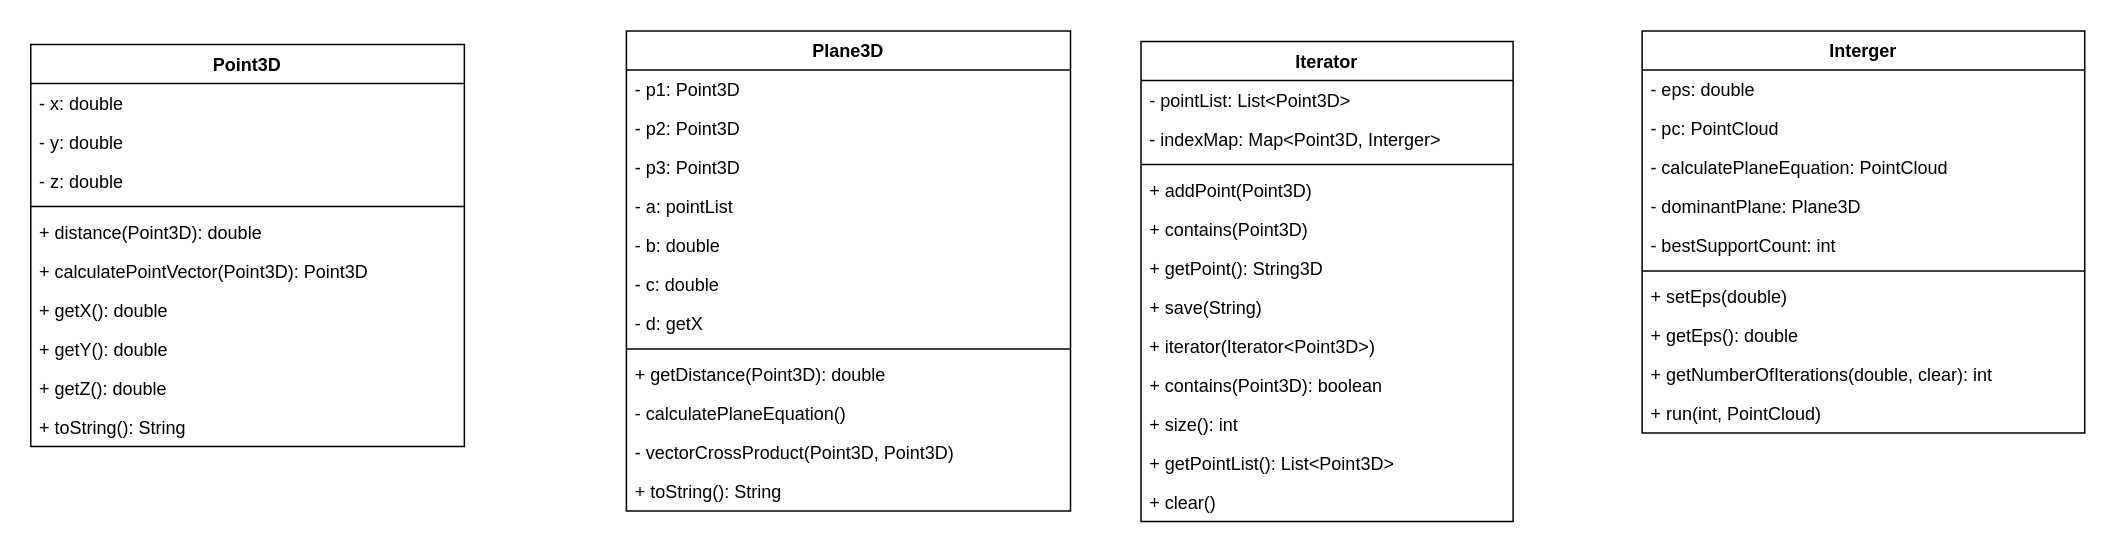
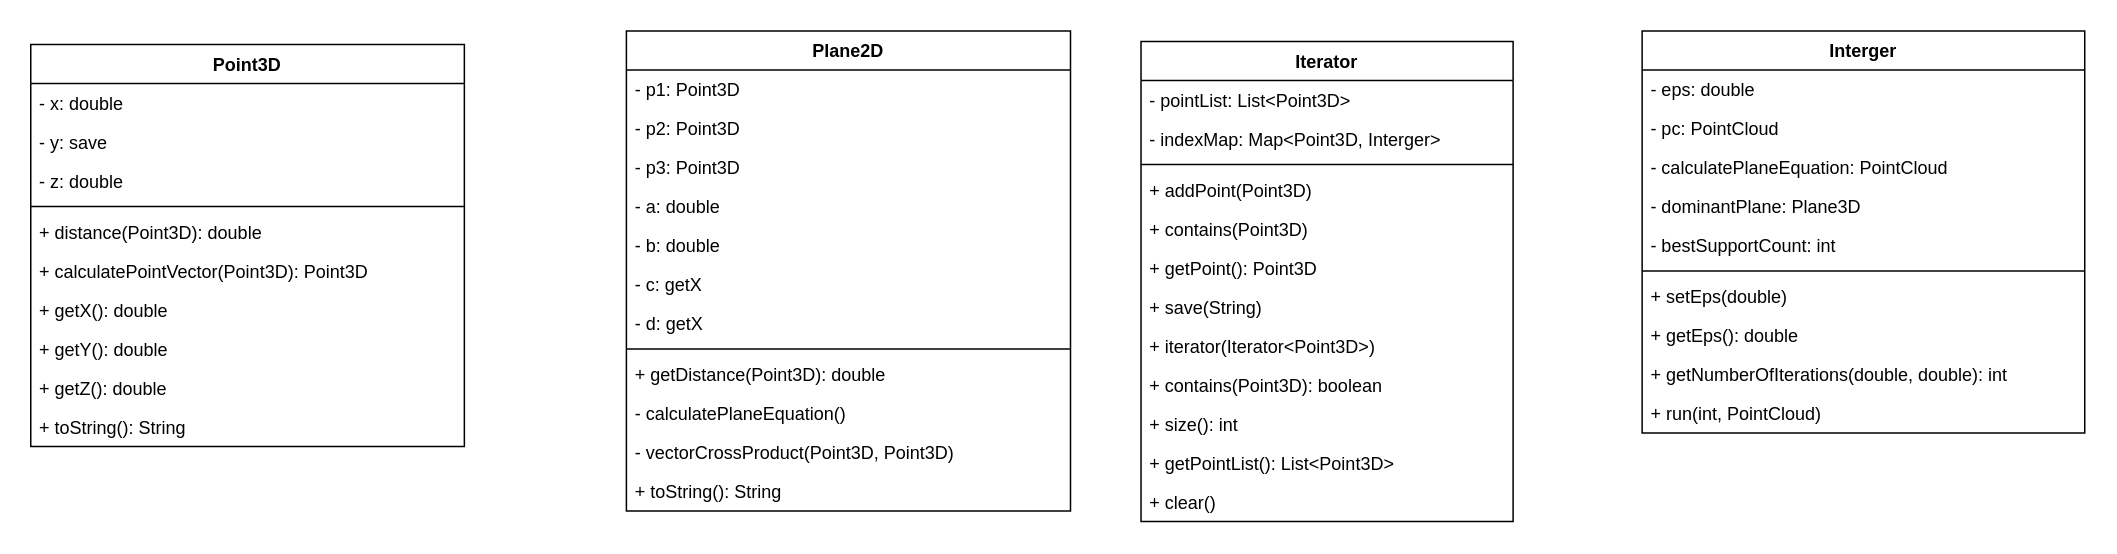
node "Plane3D": label "Plane3D" -> "Plane2D"
node "- y: double": label "- y: double" -> "- y: save"
node "- a: pointList": label "- a: pointList" -> "- a: double"
node "+ getPoint(): String3D": label "+ getPoint(): String3D" -> "+ getPoint(): Point3D"
node "- c: double": label "- c: double" -> "- c: getX"
node "+ getNumberOfIterations(double, clear): int": label "+ getNumberOfIterations(double, clear): int" -> "+ getNumberOfIterations(double, double): int"
